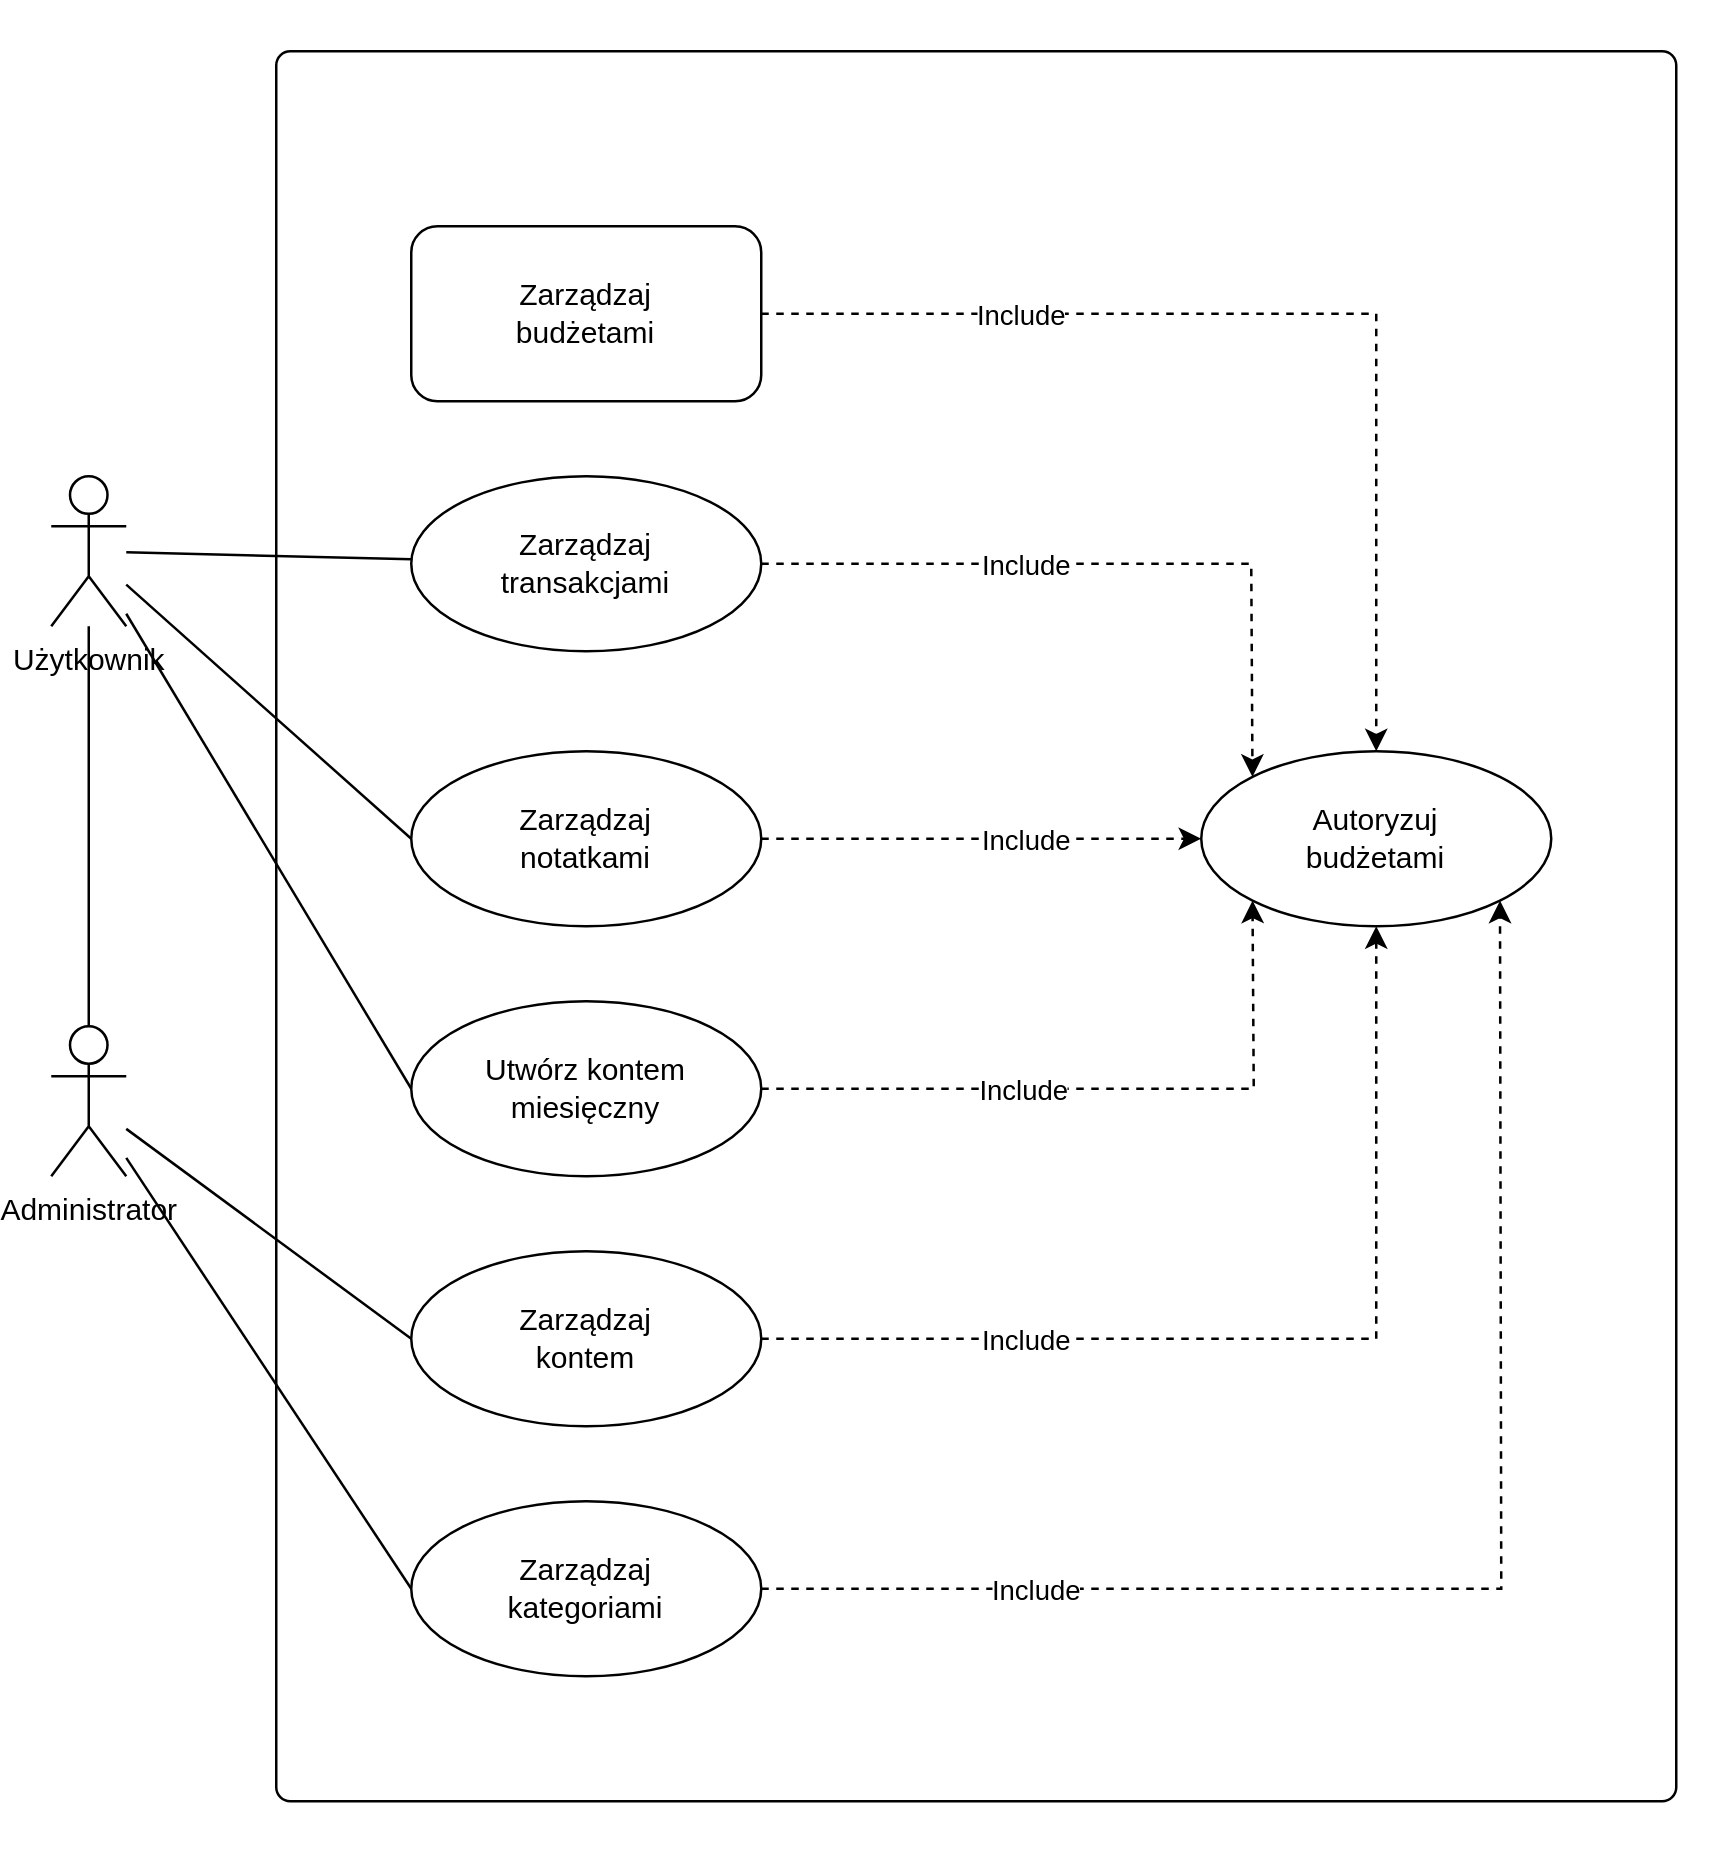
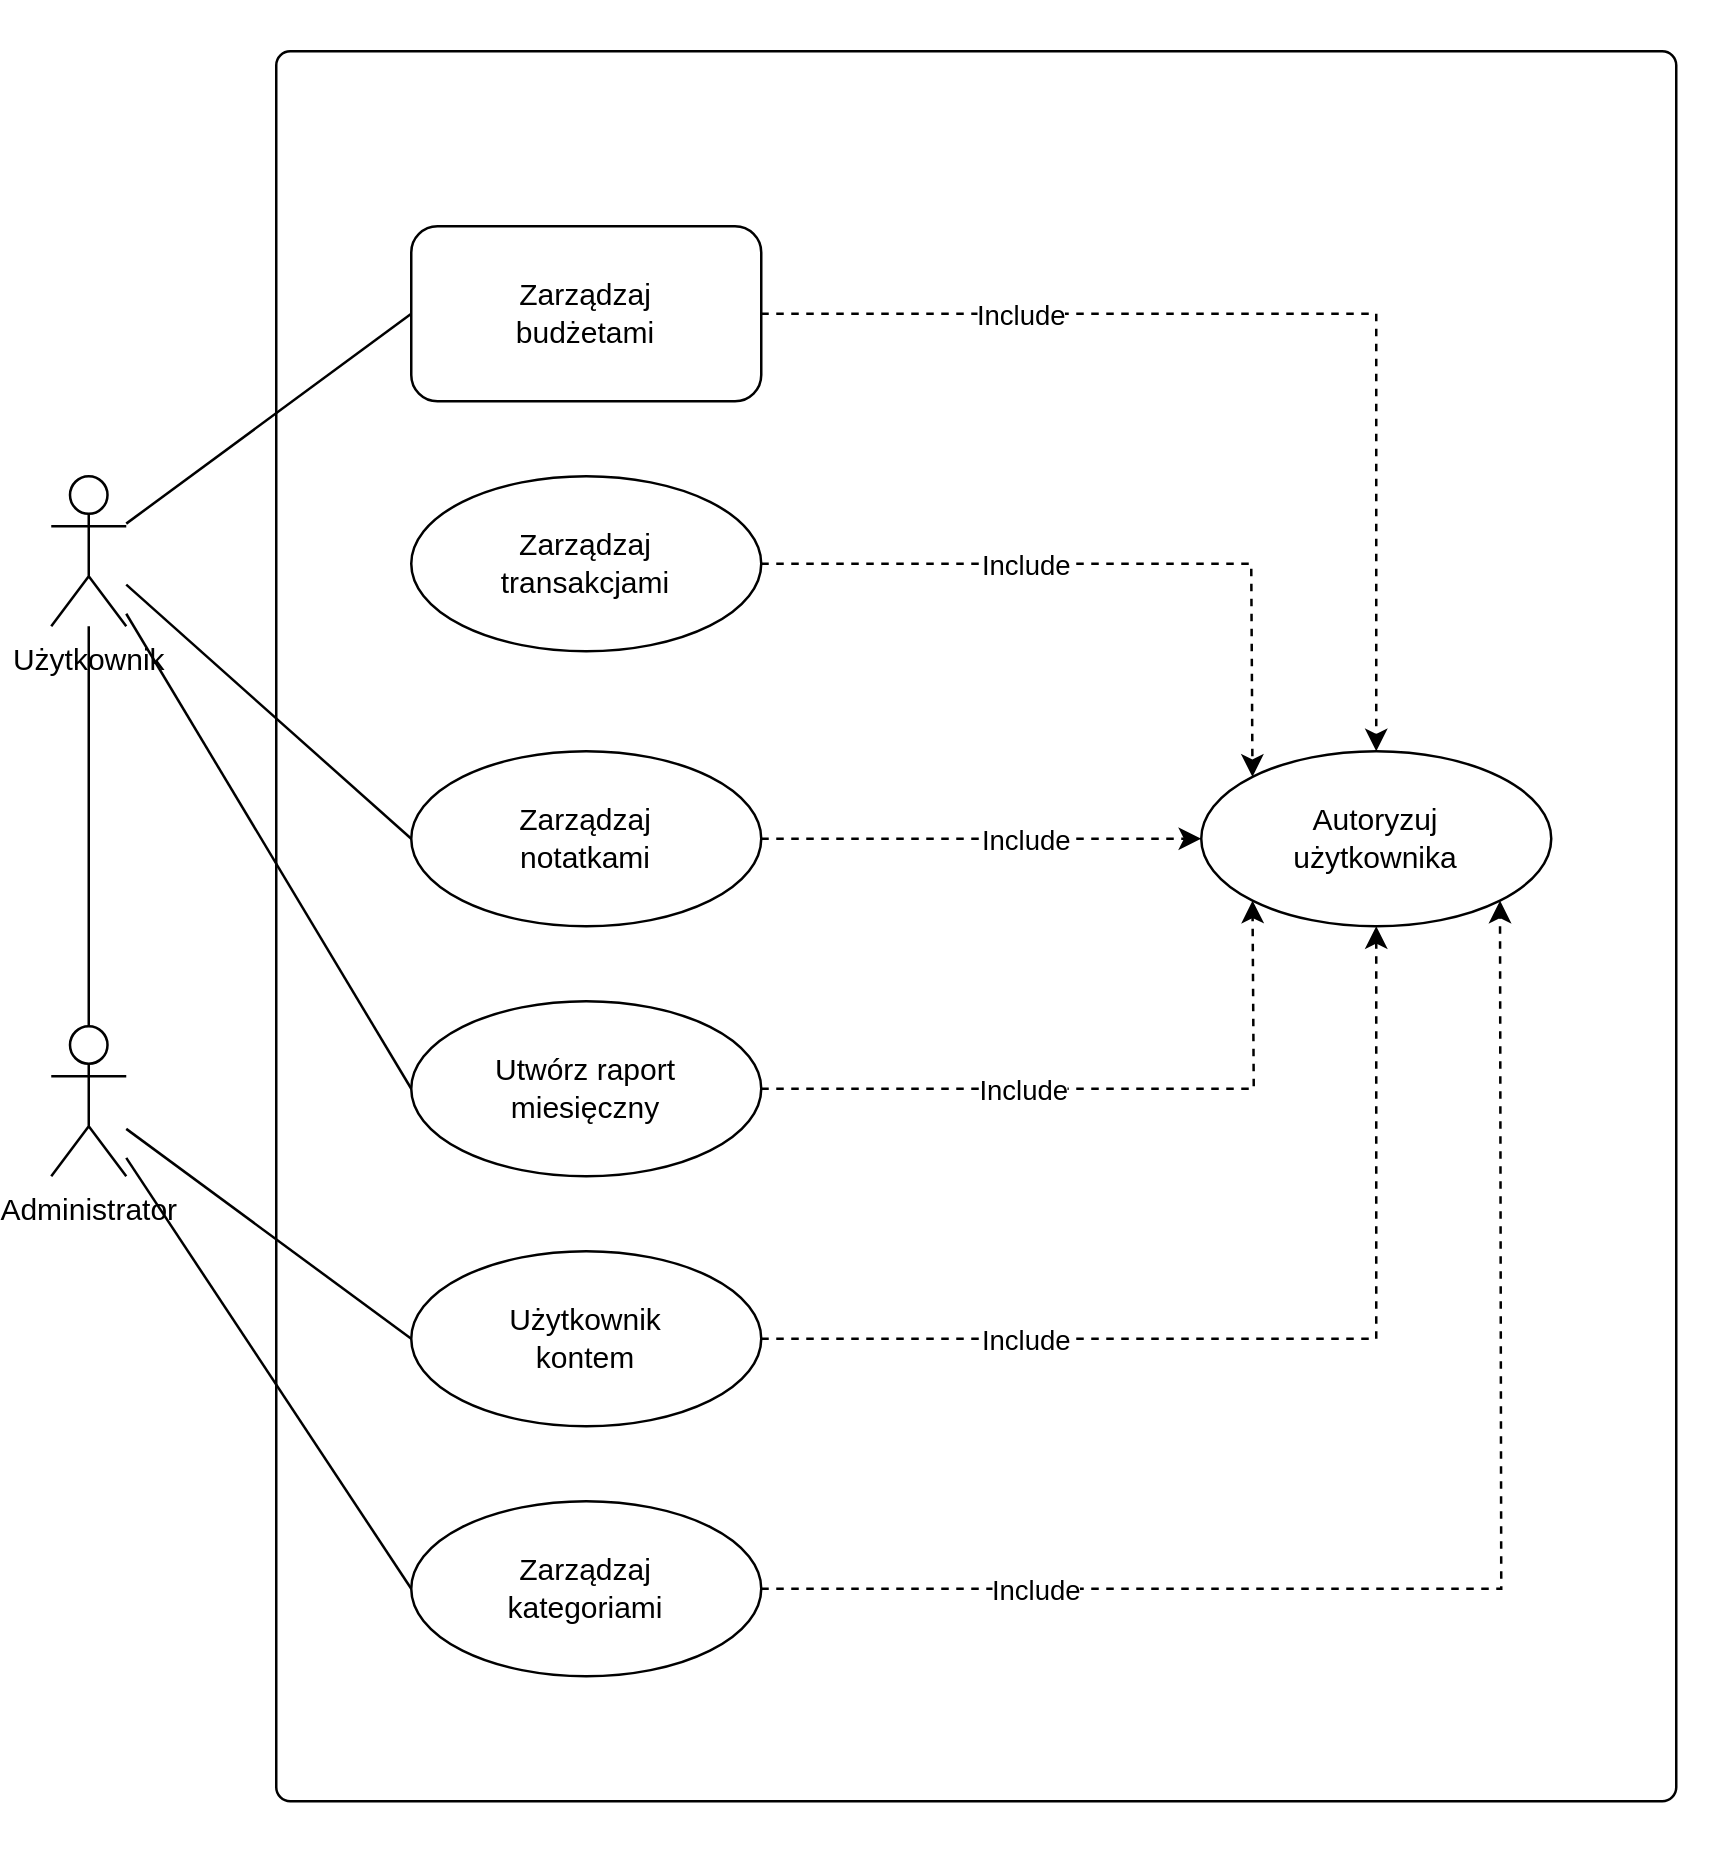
edge "Użytkownik" -- "Zarządzaj transakcjami": now "Użytkownik" -- "Zarządzaj budżetami"
node "Autoryzuj budżetami": label "Autoryzuj budżetami" -> "Autoryzuj użytkownika"
node "Utwórz kontem miesięczny": label "Utwórz kontem miesięczny" -> "Utwórz raport miesięczny"
node "Zarządzaj kontem": label "Zarządzaj kontem" -> "Użytkownik kontem"
